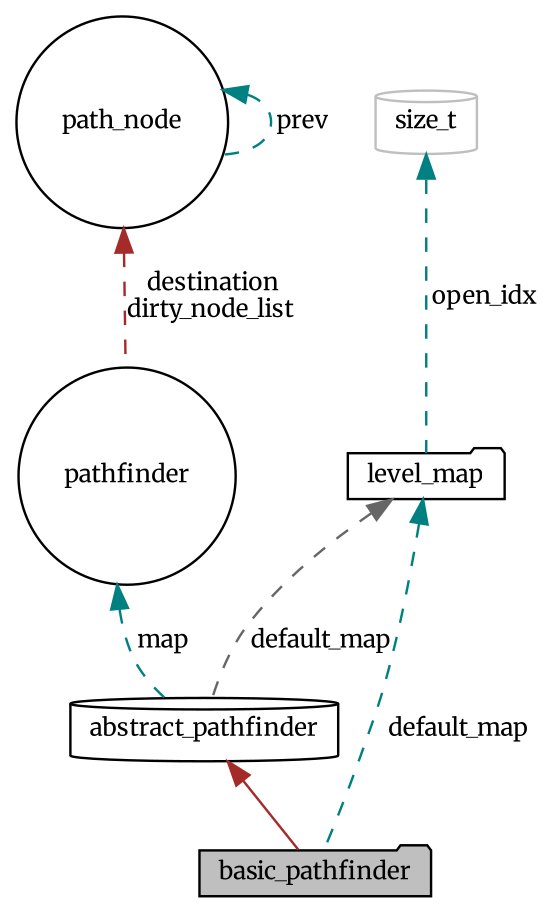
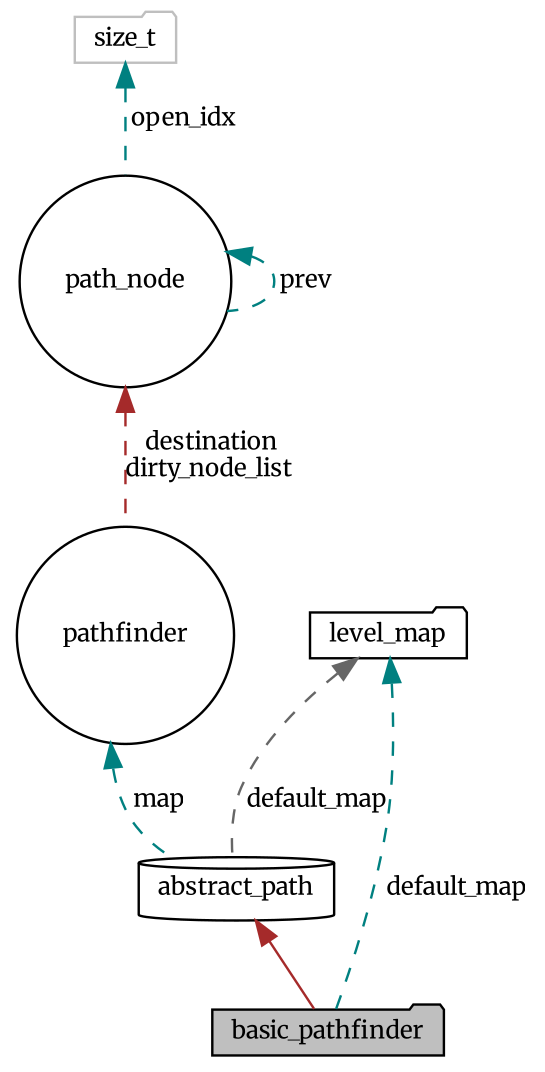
node "size_t": shape cylinder -> folder
edge "level_map" -> "size_t": now "path_node" -> "size_t"
node "abstract_pathfinder": label "abstract_pathfinder" -> "abstract_path"
